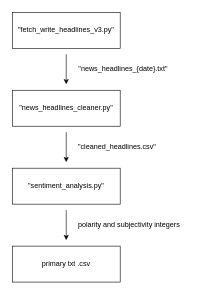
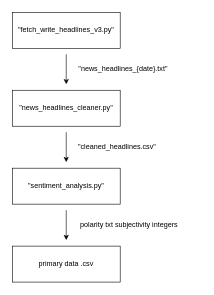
node "polarity and subjectivity integers": label "polarity and subjectivity integers" -> "polarity txt subjectivity integers"
node "primary txt .csv": label "primary txt .csv" -> "primary data .csv"
